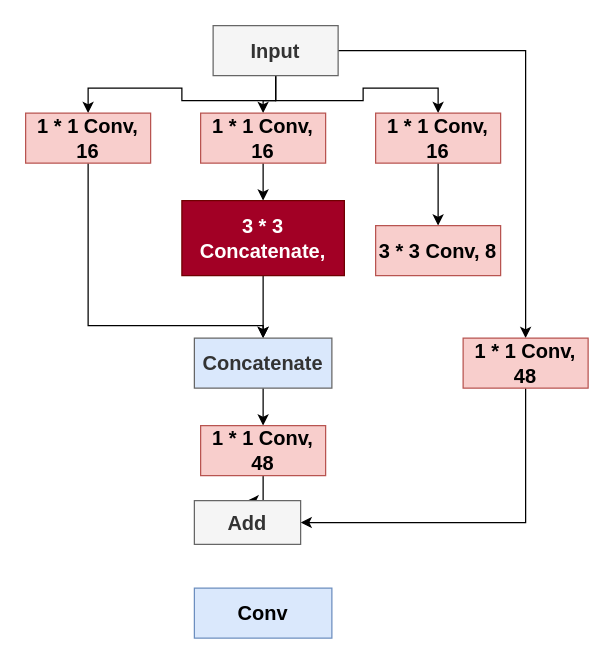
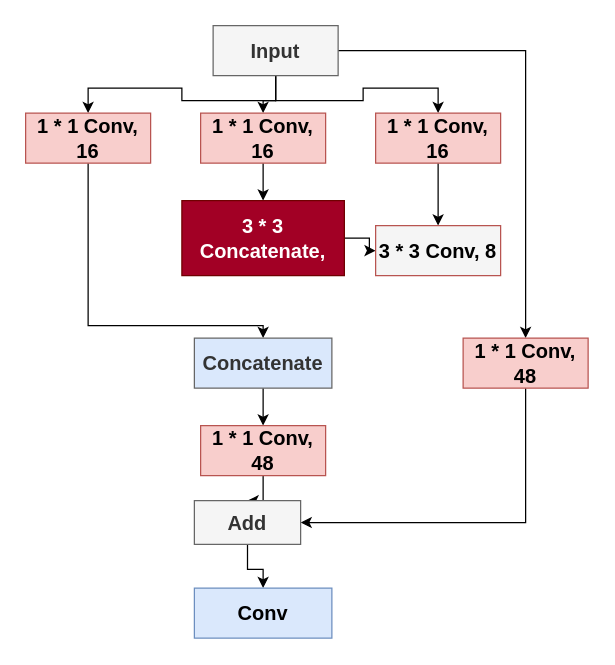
node "3 * 3 Conv, 8": fillcolor #f8cecc -> #f5f5f5
edge "3 * 3 Concatenate," -> "Concatenate": now "3 * 3 Concatenate," -> "3 * 3 Conv, 8"
edge "Add" -> "Conv": added
